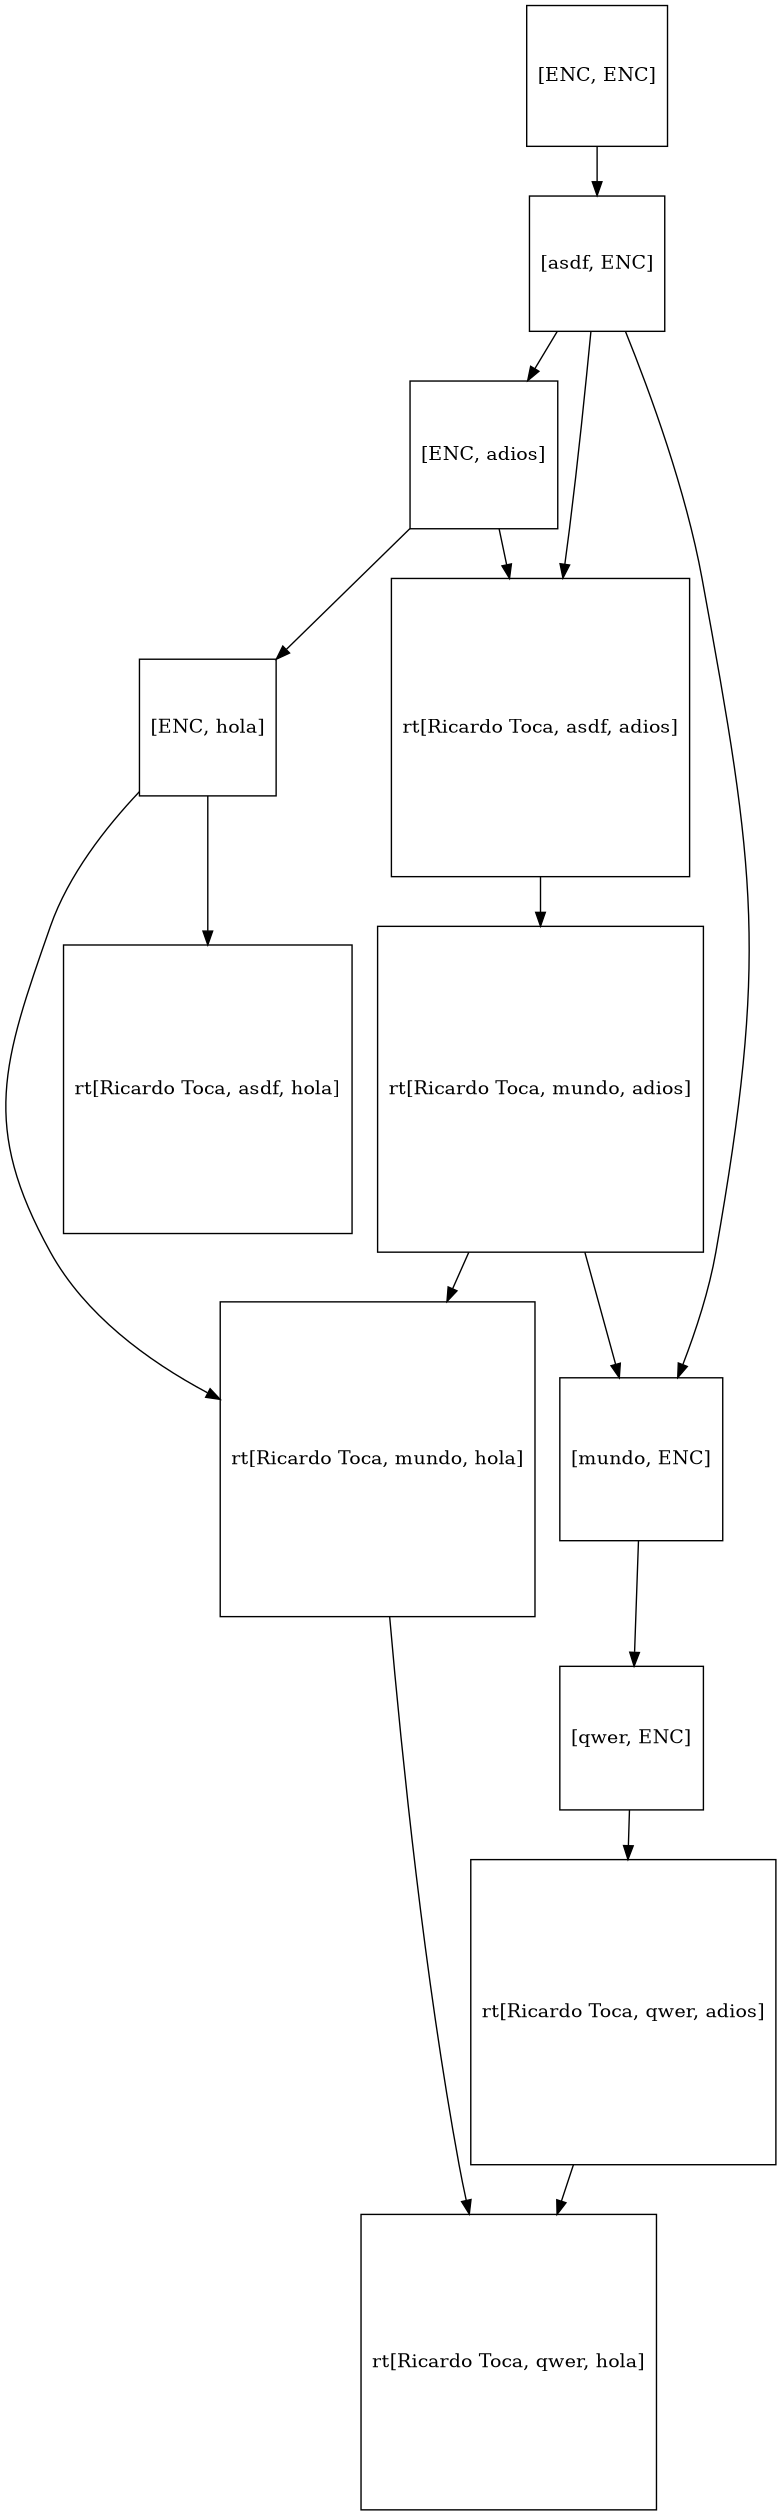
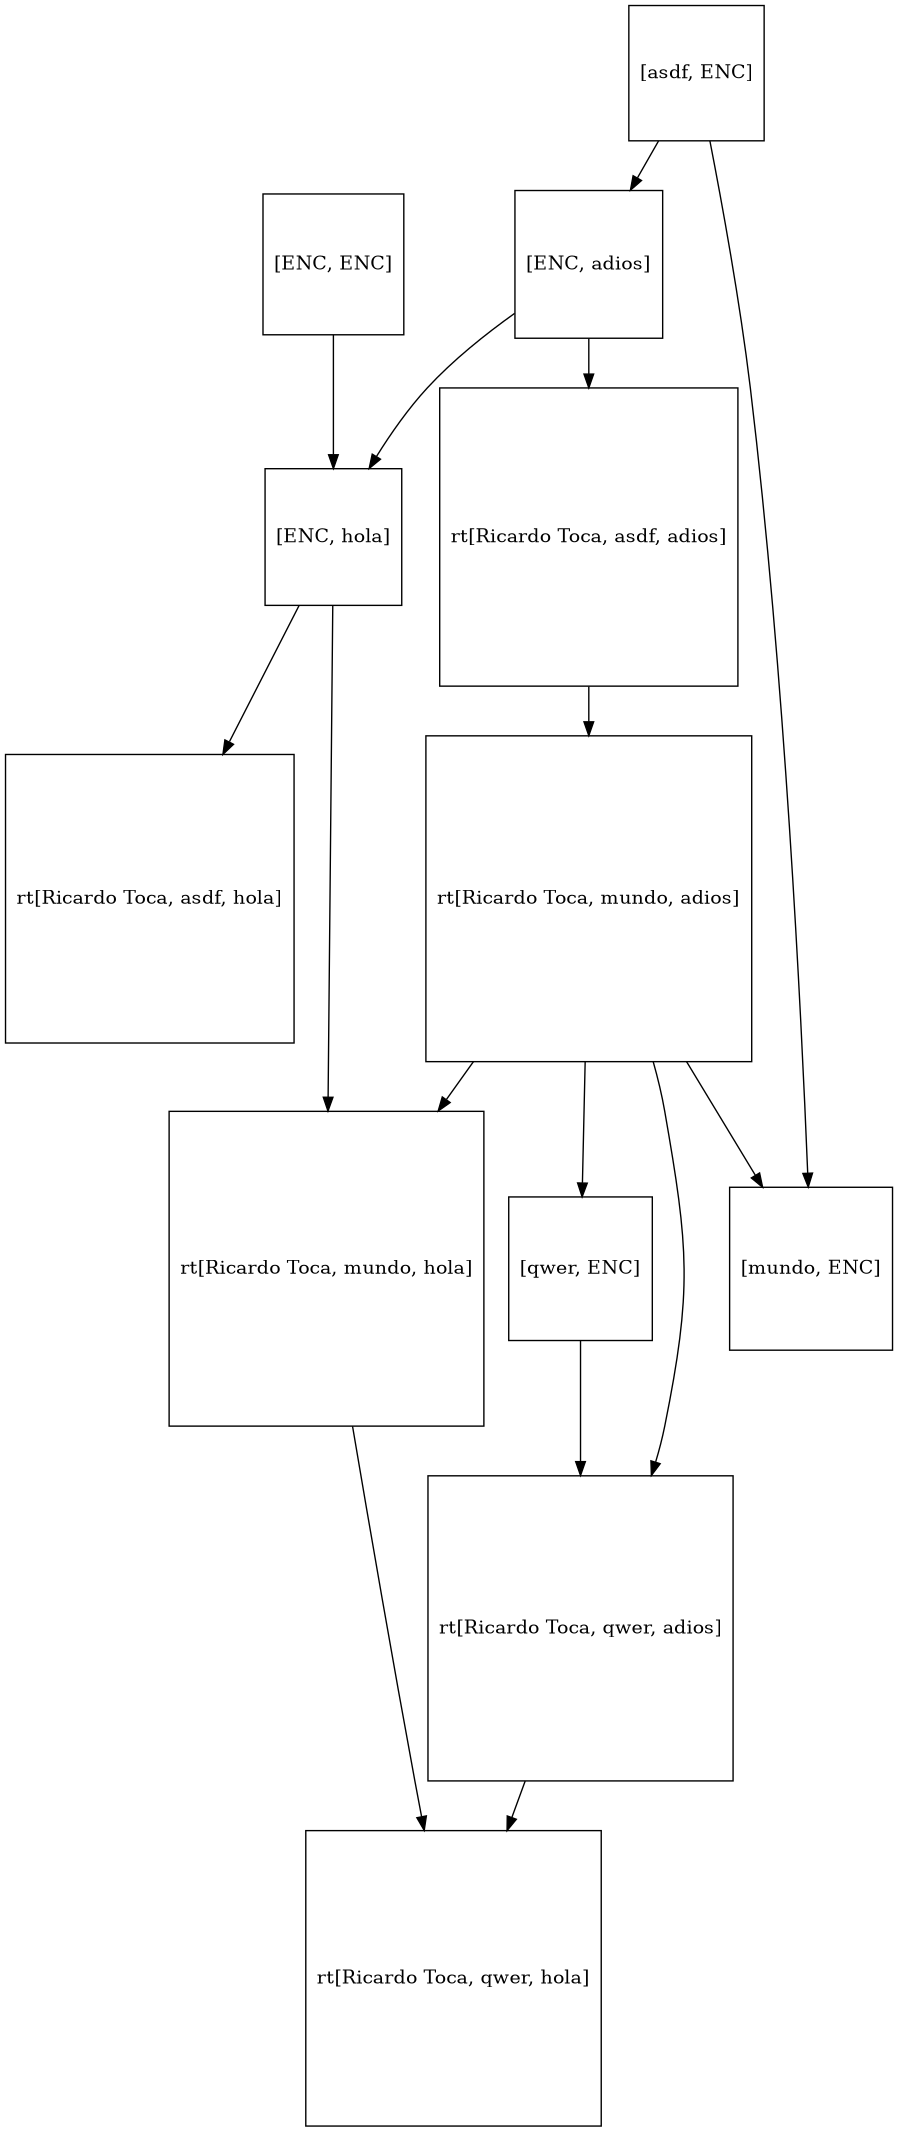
edge "[ENC, ENC]" -> "[asdf, ENC]": now "[ENC, ENC]" -> "[ENC, hola]"
edge "[asdf, ENC]" -> "rt[Ricardo Toca, asdf, adios]": removed
edge "rt[Ricardo Toca, mundo, adios]" -> "rt[Ricardo Toca, qwer, adios]": added
edge "[mundo, ENC]" -> "[qwer, ENC]": now "rt[Ricardo Toca, mundo, adios]" -> "[qwer, ENC]"
